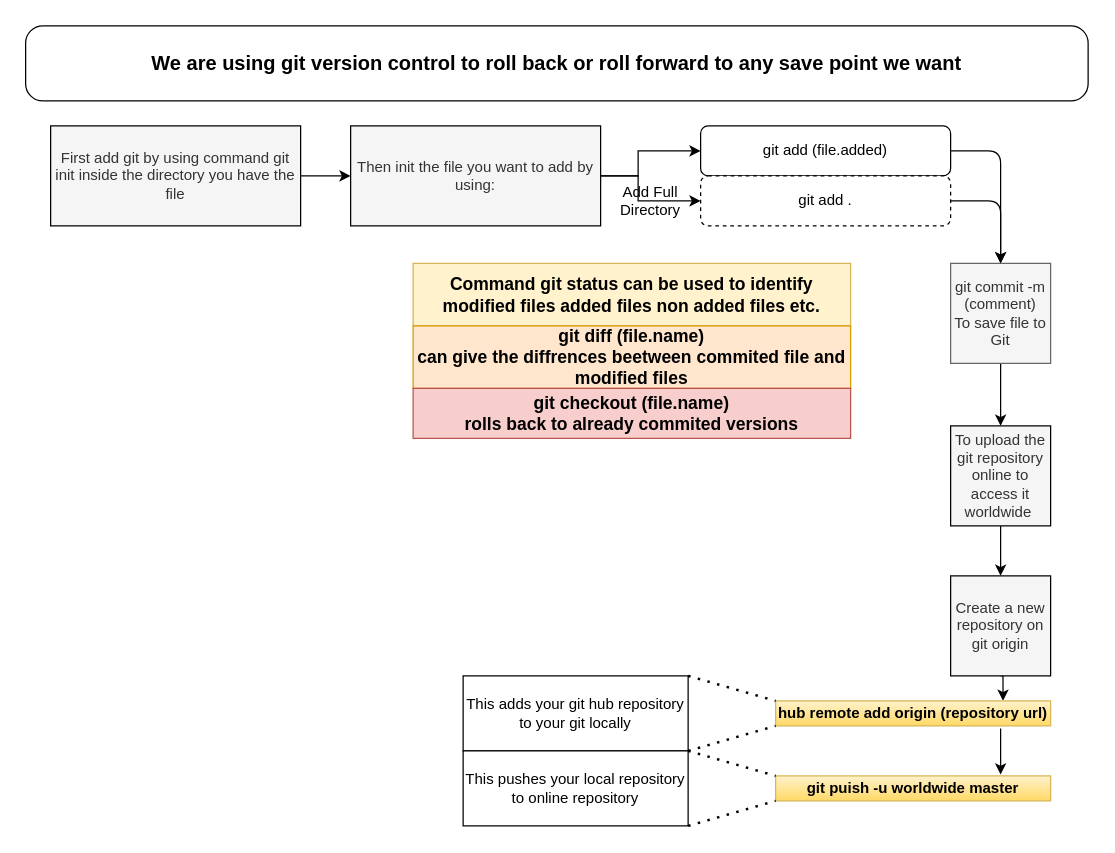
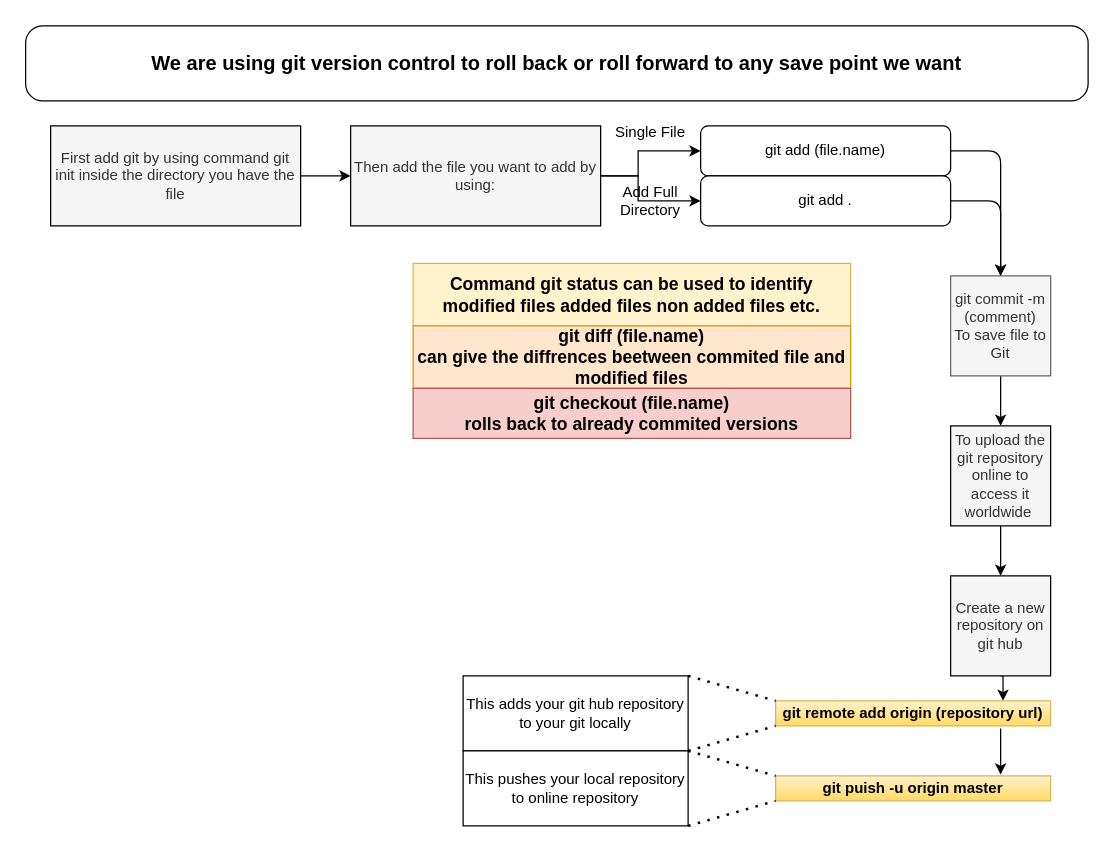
node "Single File": added
node "git add (file.added)": label "git add (file.added)" -> "git add (file.name)"
node "Then init the file you want to add by using:": label "Then init the file you want to add by using:" -> "Then add the file you want to add by using:"
node "git add .": style dashed -> solid
node "git commit -m (comment) To save file to Git": moved (1001, 313) -> (1001, 326)
node "Create a new repository on git origin": label "Create a new repository on git origin" -> "Create a new repository on git hub"
node "hub remote add origin (repository url)": label "hub remote add origin (repository url)" -> "git remote add origin (repository url)"
node "git puish -u worldwide master": label "git puish -u worldwide master" -> "git puish -u origin master"
